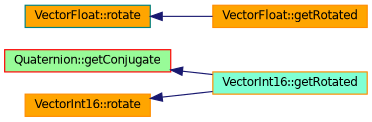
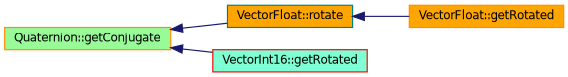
edge "VectorFloat::rotate" -> "Quaternion::getConjugate": added
node "Quaternion::getConjugate": color red -> darkorange
node "VectorInt16::getRotated": color darkorange -> red
node "VectorInt16::rotate": removed
